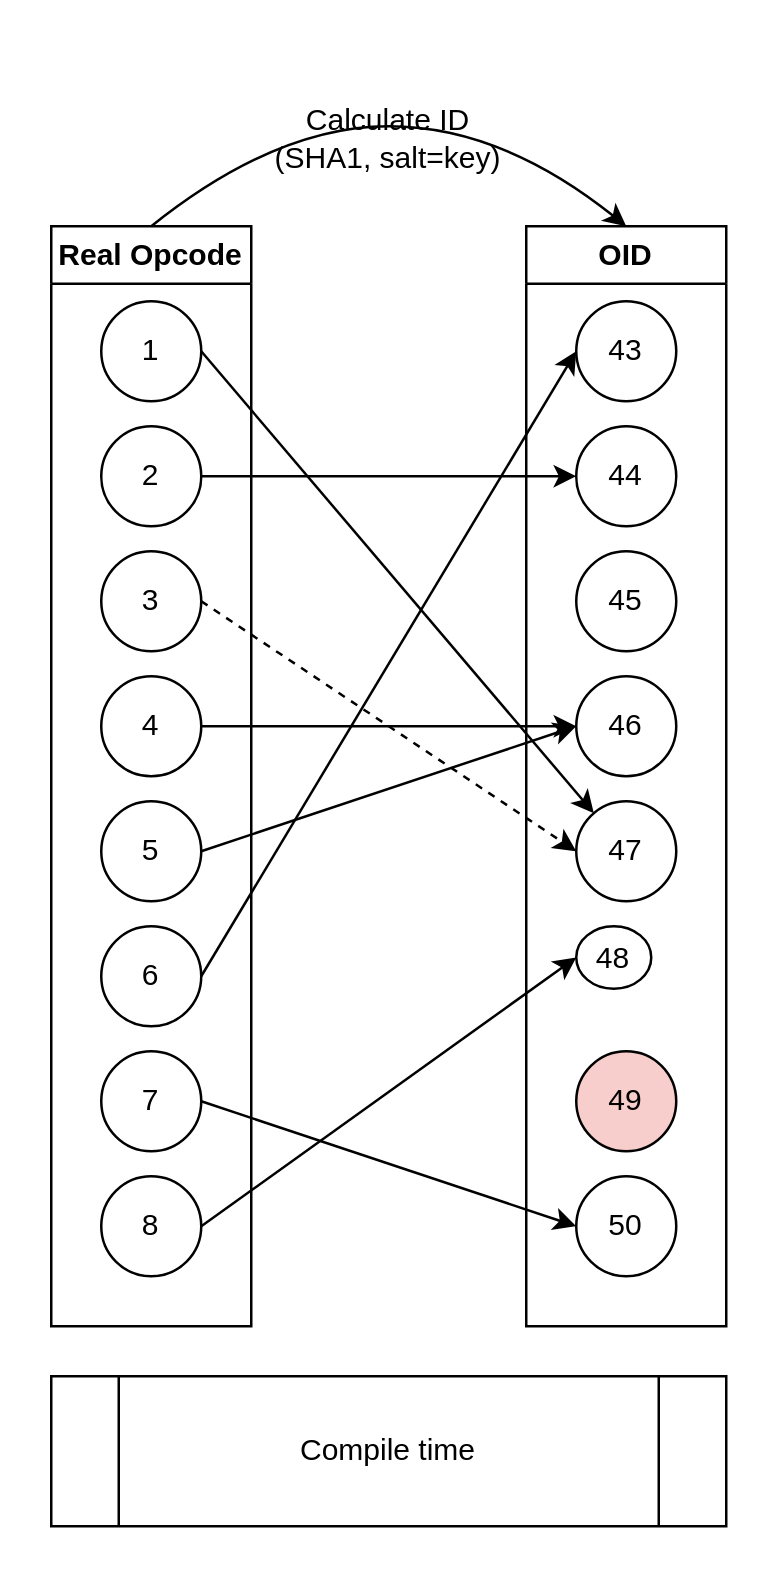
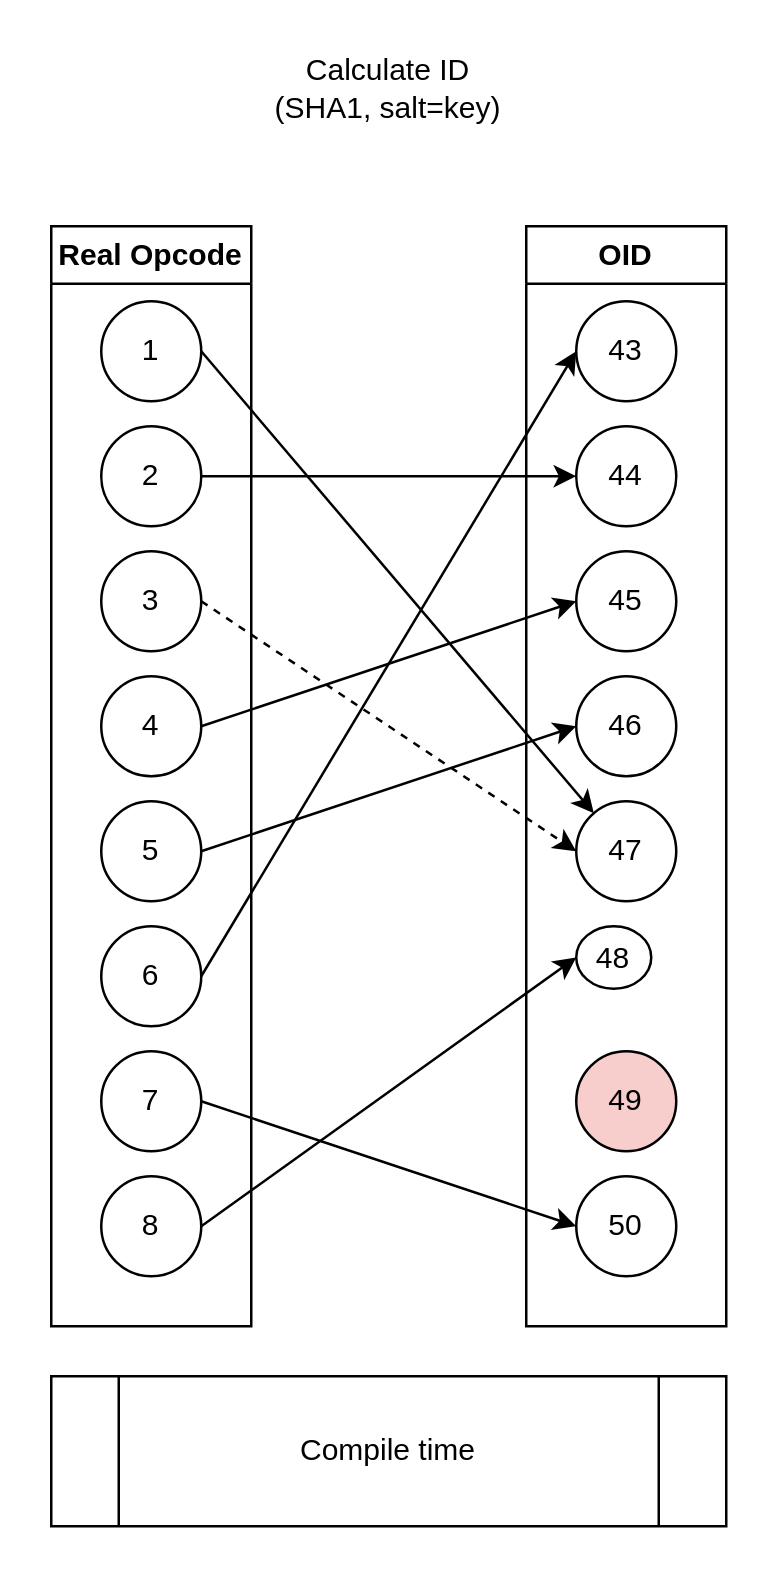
edge "Real Opcode" -> "OID": removed
node "Calculate ID (SHA1, salt=key)": moved (389, 139) -> (389, 89)
edge "4" -> "46": now "4" -> "45"
